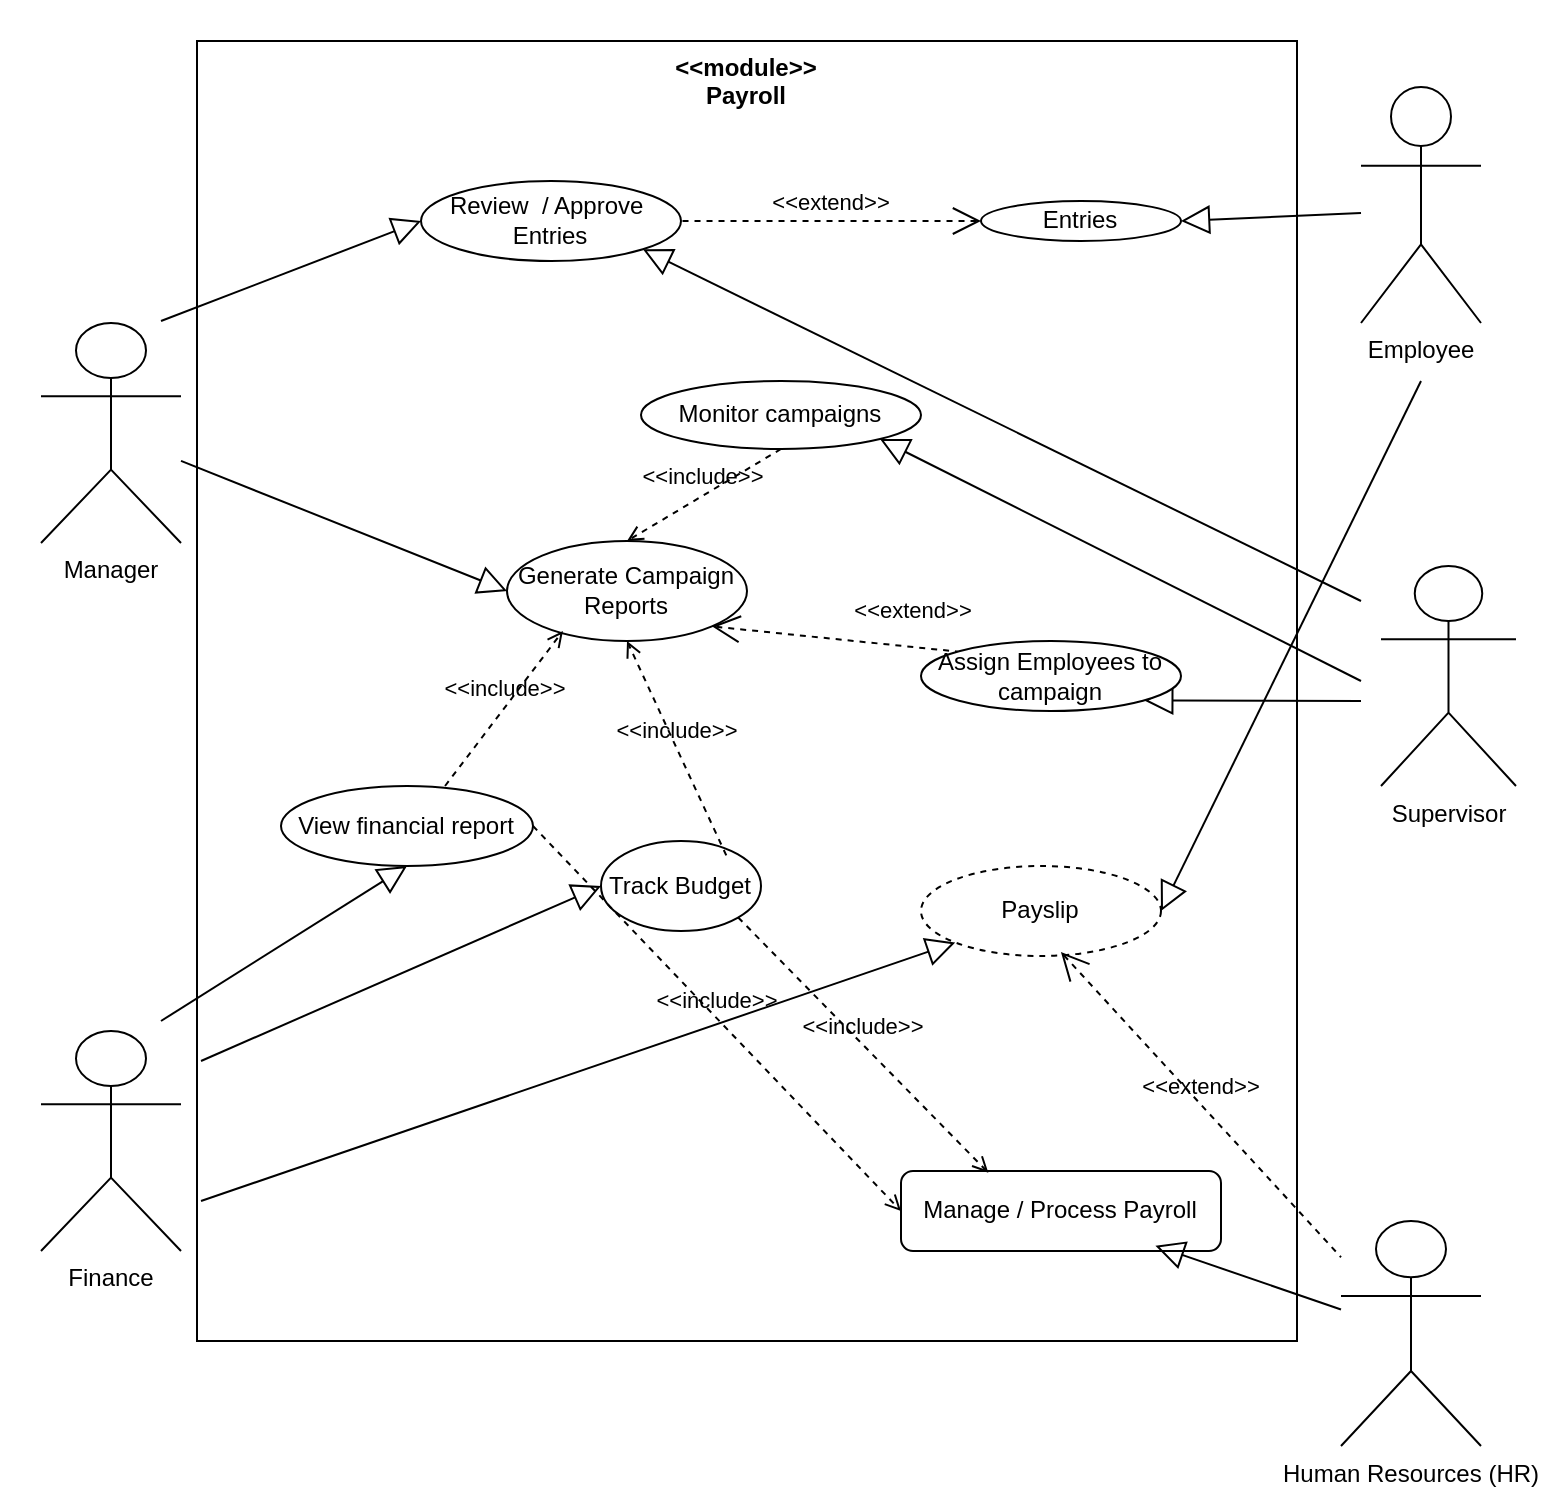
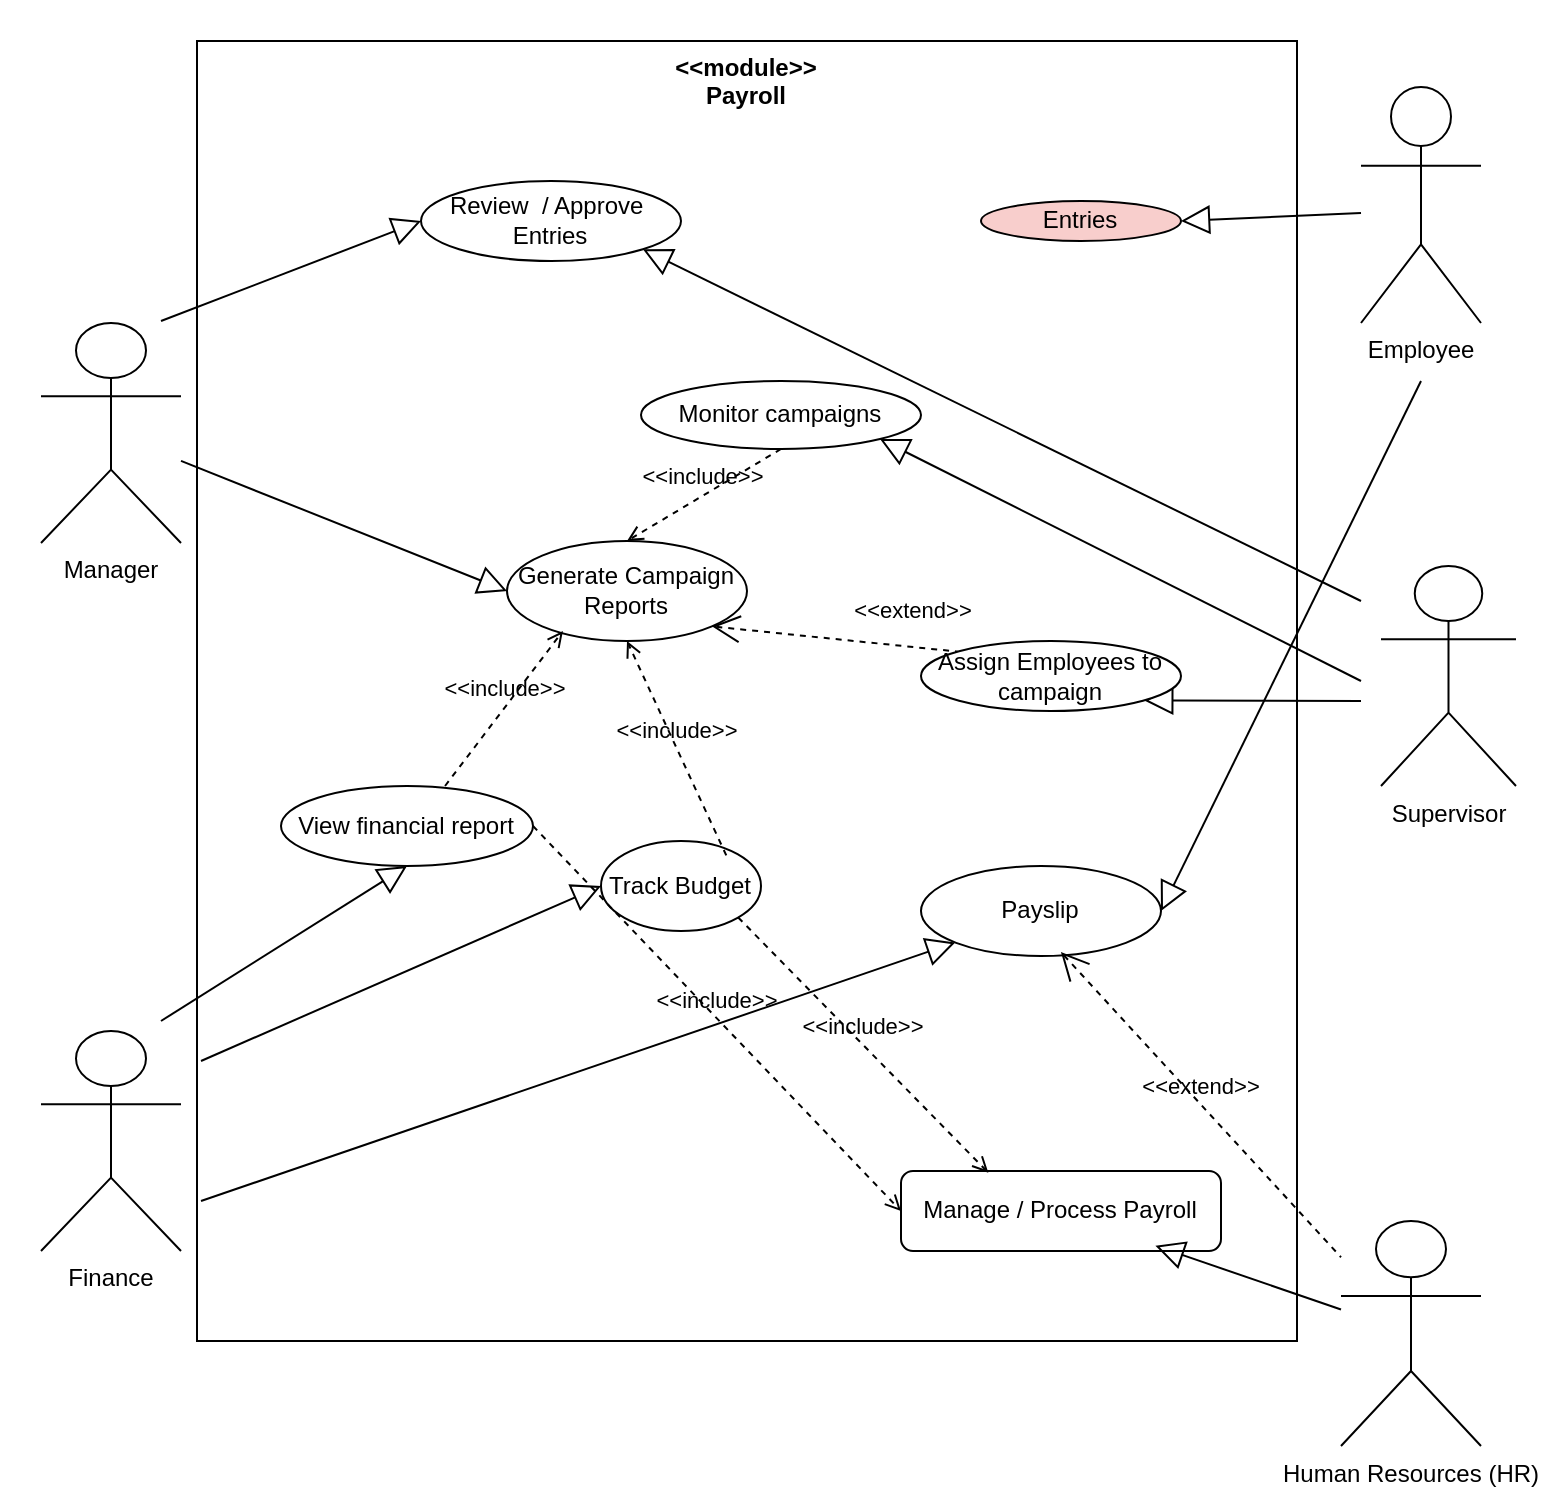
edge "Review / Approve Entries" -> "Entries": removed, label "<<extend>>"
node "Entries": fillcolor #ffffff -> #f8cecc
node "Payslip": style dashed -> solid
